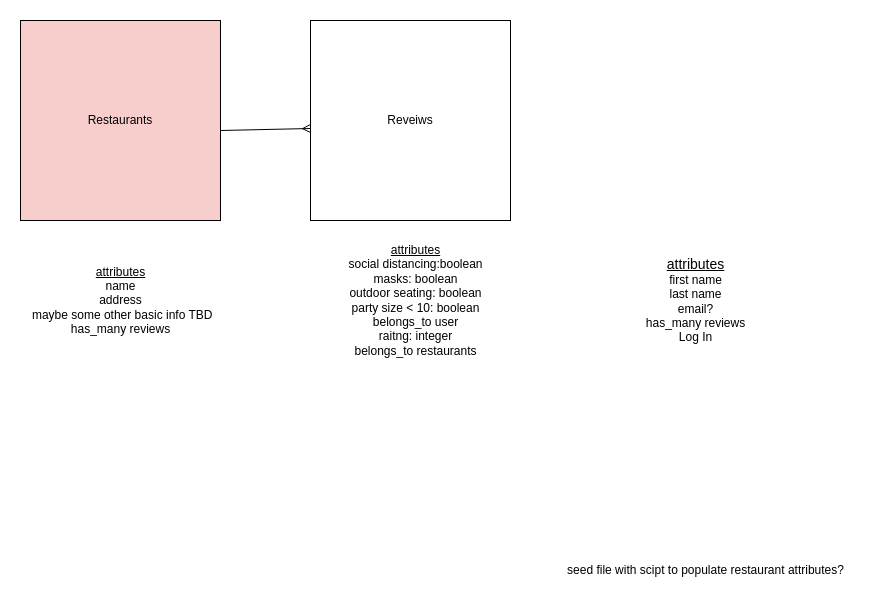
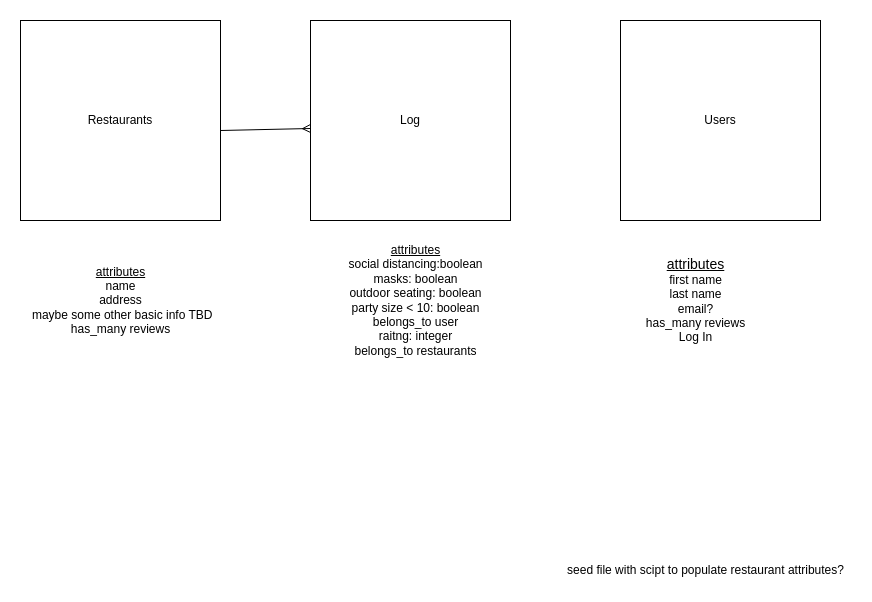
node "Restaurants": fillcolor #f8cecc -> #ffffff
node "Reveiws": label "Reveiws" -> "Log"
node "Users": added
